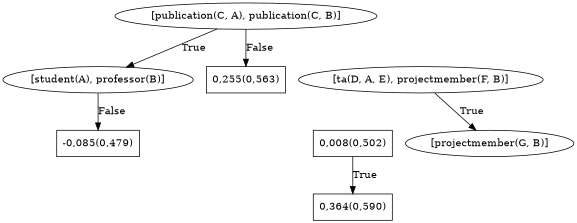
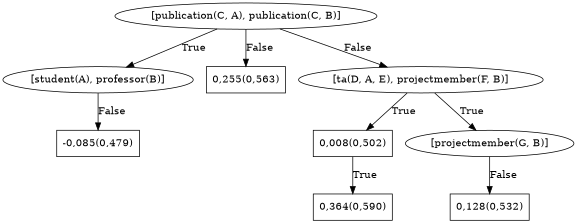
edge "[publication(C, A), publication(C, B)]" -> "[ta(D, A, E), projectmember(F, B)]": added, label "False"
edge "[ta(D, A, E), projectmember(F, B)]" -> "0,008(0,502)": added, label "True"
node "0,128(0,532)": added
